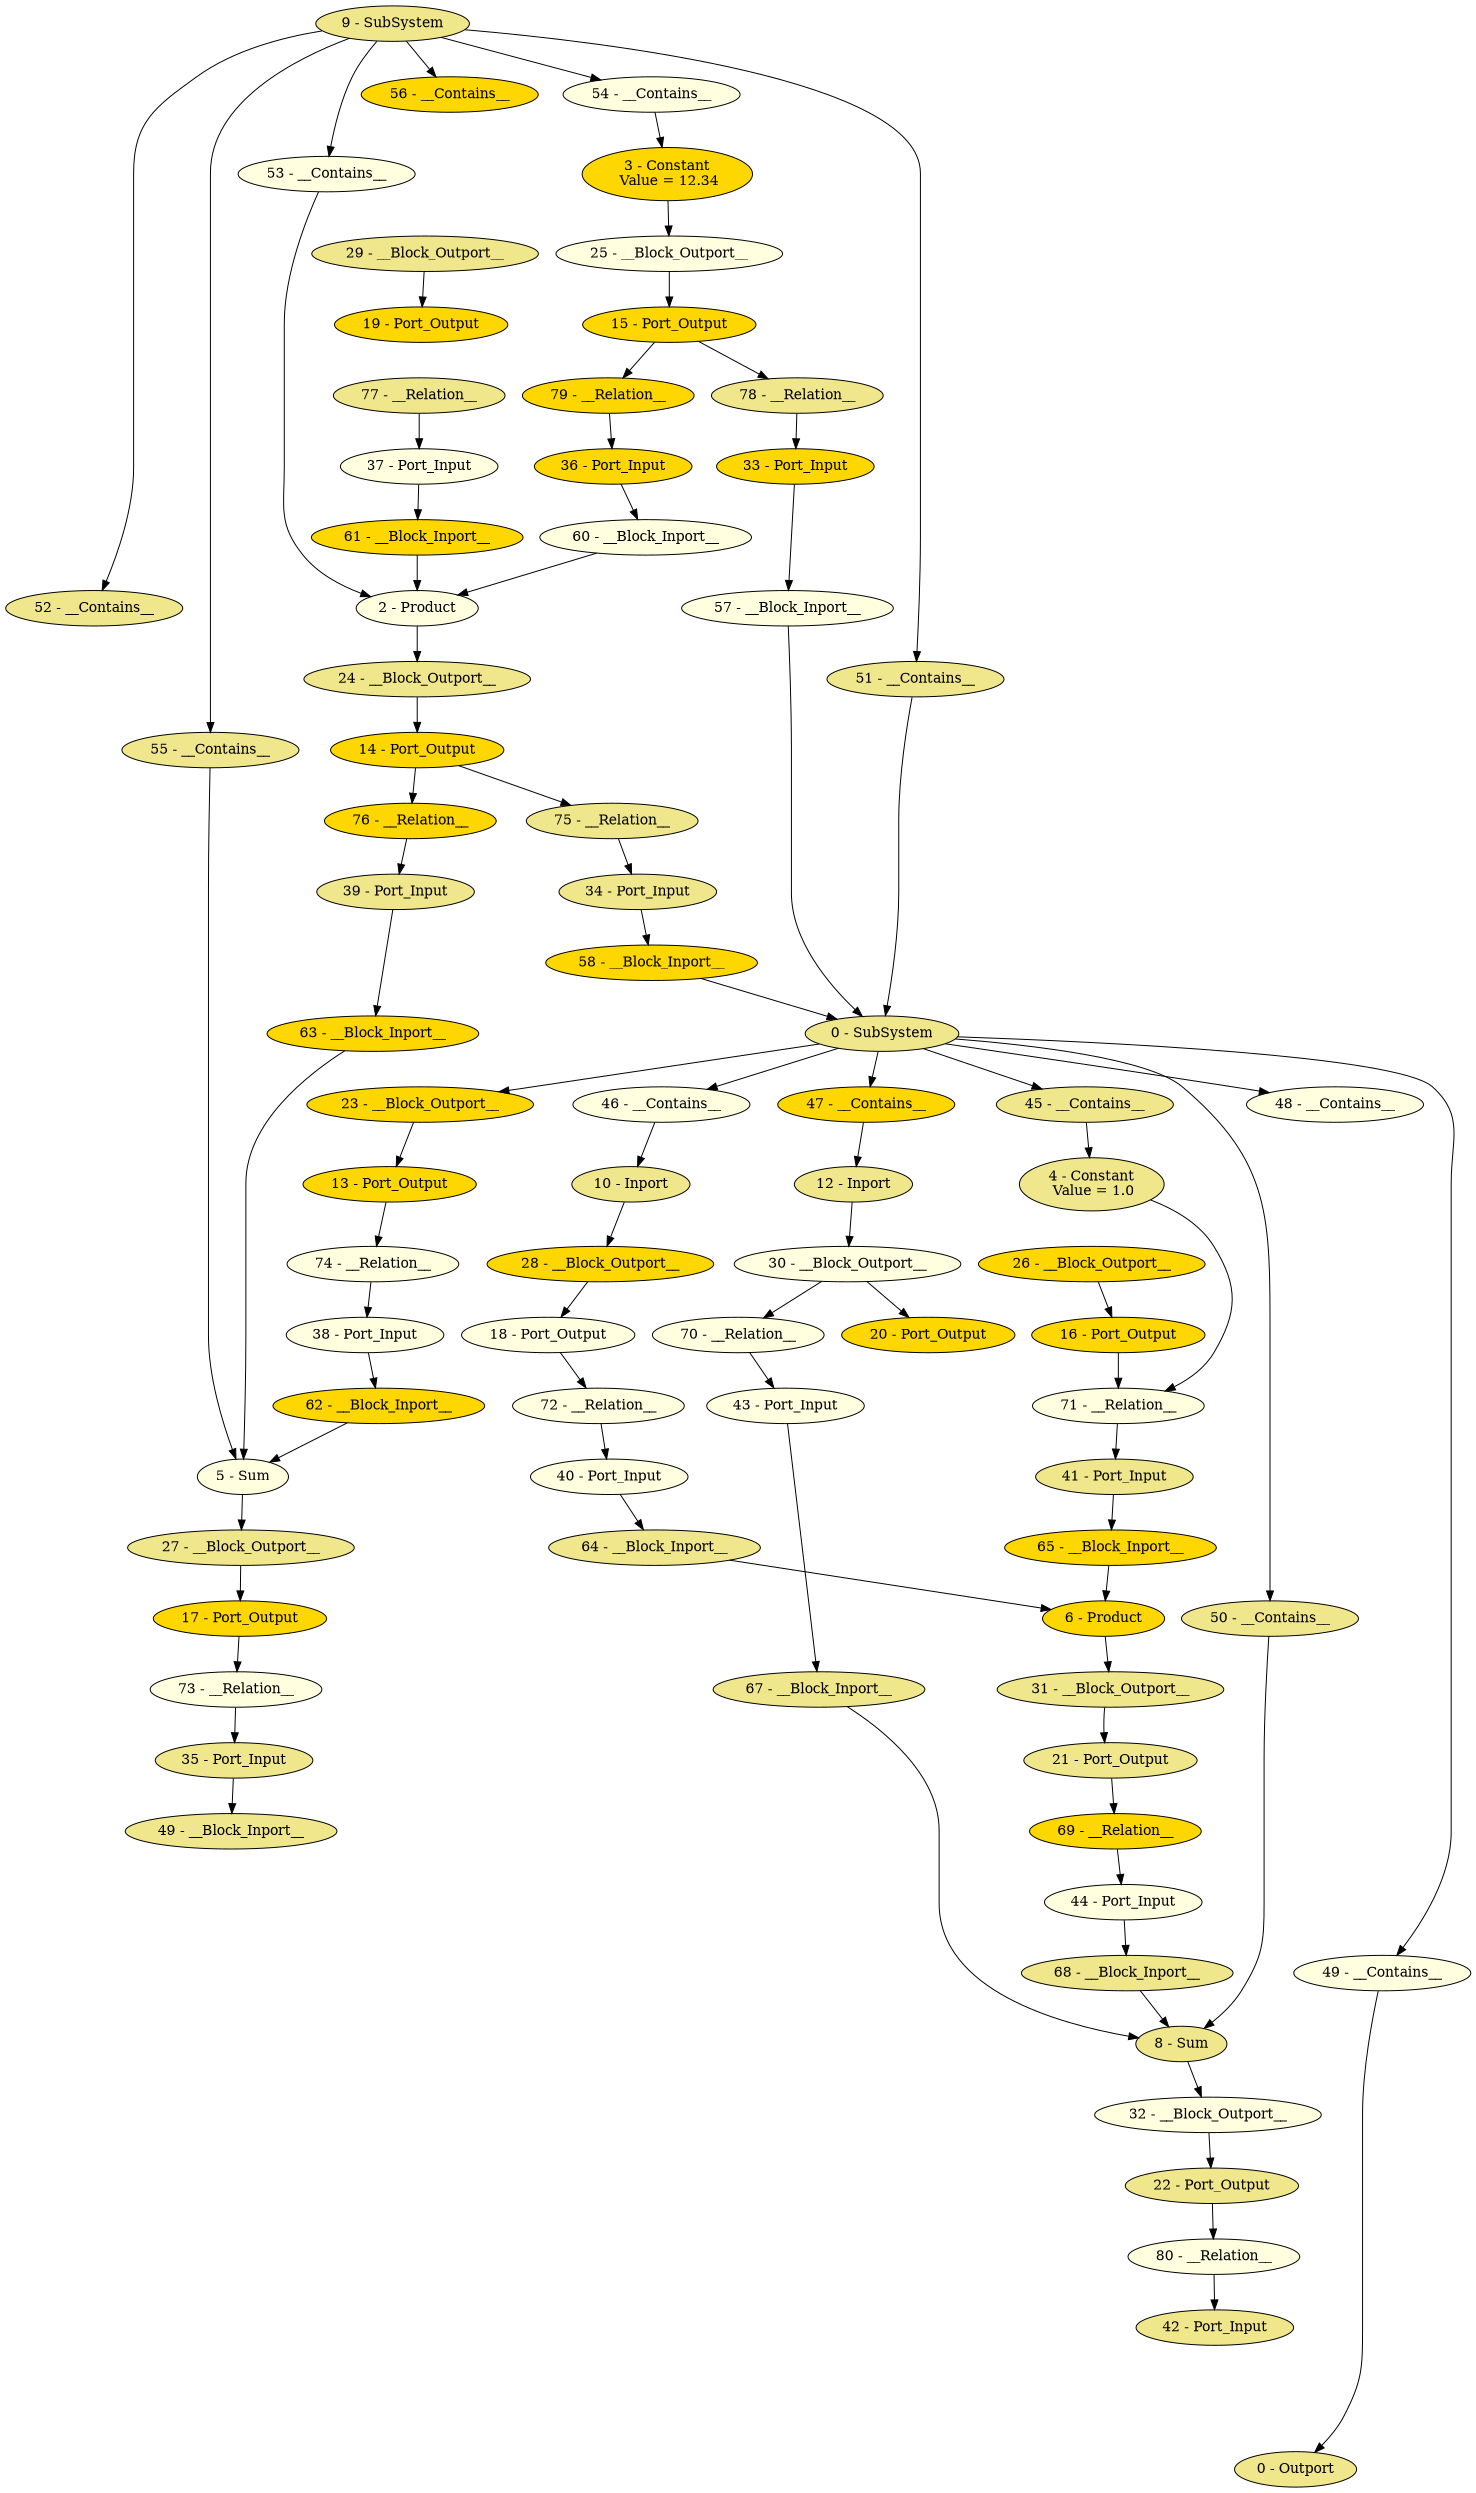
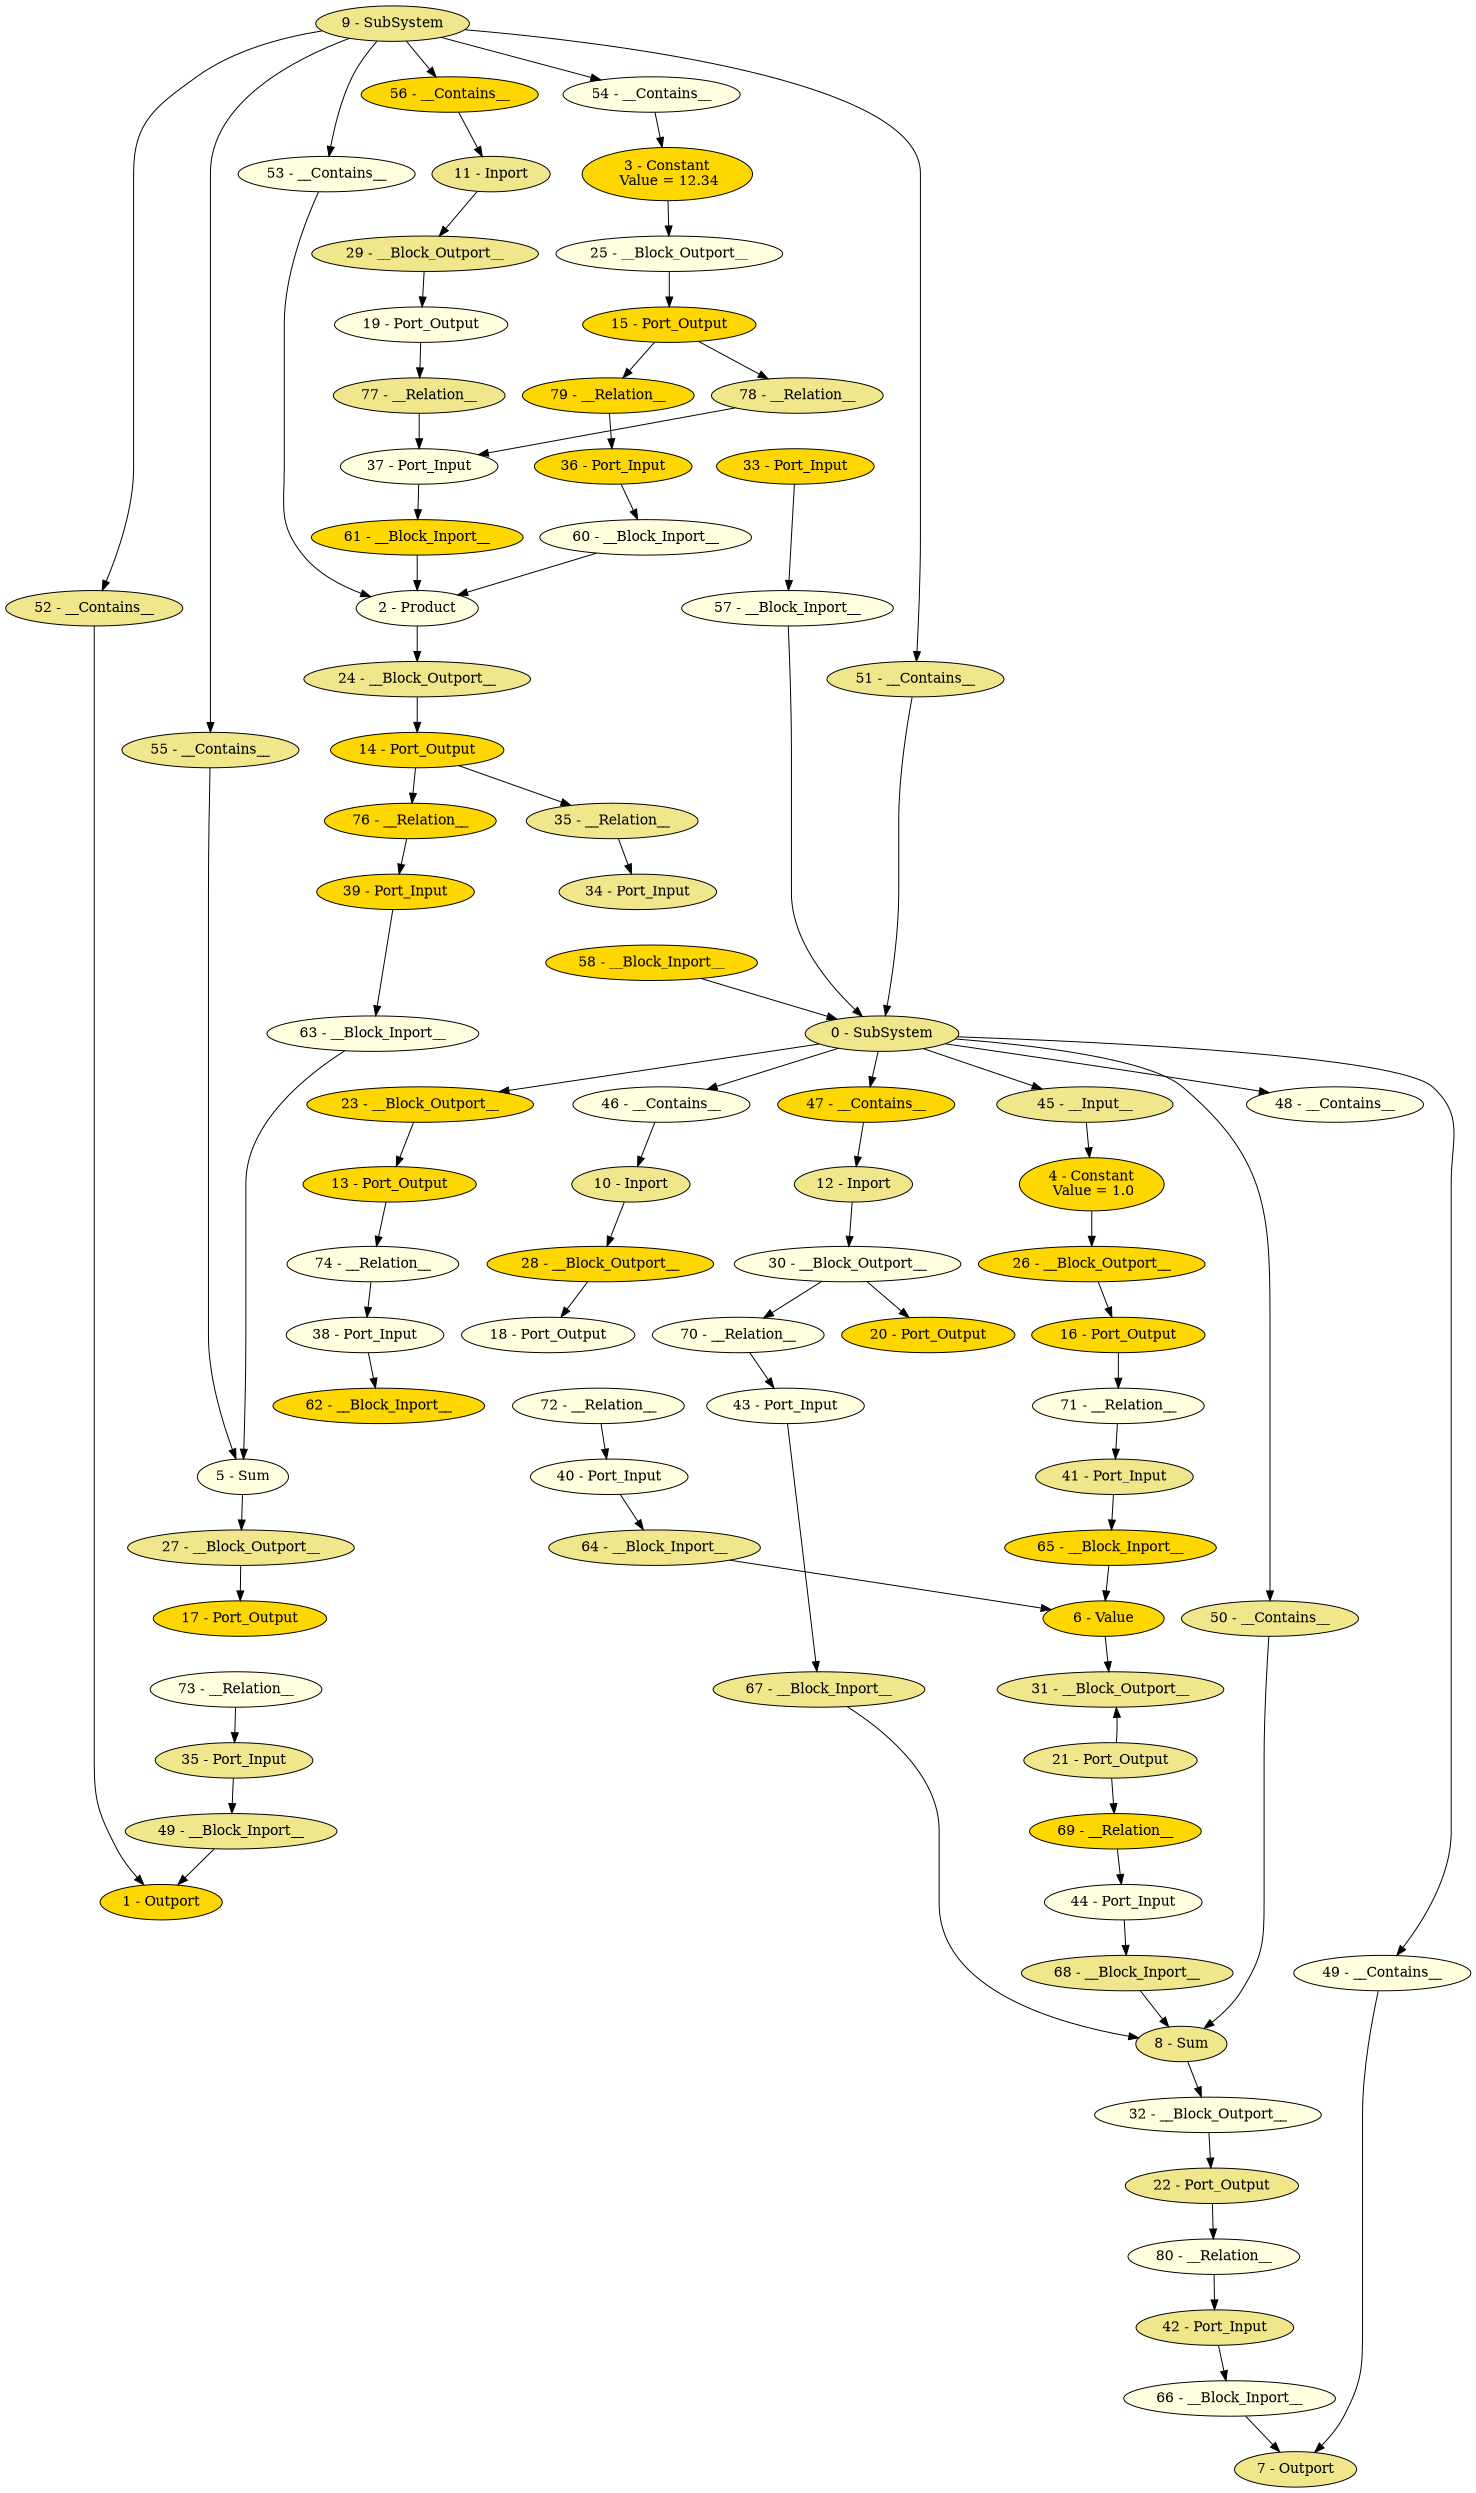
node "11 - Inport": added
node "19 - Port_Output": fillcolor gold -> lightyellow
edge "19 - Port_Output" -> "77 - __Relation__": added
edge "78 - __Relation__" -> "33 - Port_Input": now "78 - __Relation__" -> "37 - Port_Input"
node "75 - __Relation__": label "75 - __Relation__" -> "35 - __Relation__"
node "39 - Port_Input": fillcolor khaki -> gold
edge "34 - Port_Input" -> "58 - __Block_Inport__": removed
node "63 - __Block_Inport__": fillcolor gold -> lightyellow
node "45 - __Contains__": label "45 - __Contains__" -> "45 - __Input__"
node "4 - Constant Value = 1.0": fillcolor khaki -> gold
edge "4 - Constant Value = 1.0" -> "71 - __Relation__": now "4 - Constant Value = 1.0" -> "26 - __Block_Outport__"
edge "18 - Port_Output" -> "72 - __Relation__": removed
edge "62 - __Block_Inport__" -> "5 - Sum": removed
node "6 - Product": label "6 - Product" -> "6 - Value"
edge "17 - Port_Output" -> "73 - __Relation__": removed
edge "31 - __Block_Outport__" -> "21 - Port_Output": reversed
node "1 - Outport": added
node "66 - __Block_Inport__": added
node "0 - Outport": label "0 - Outport" -> "7 - Outport"
